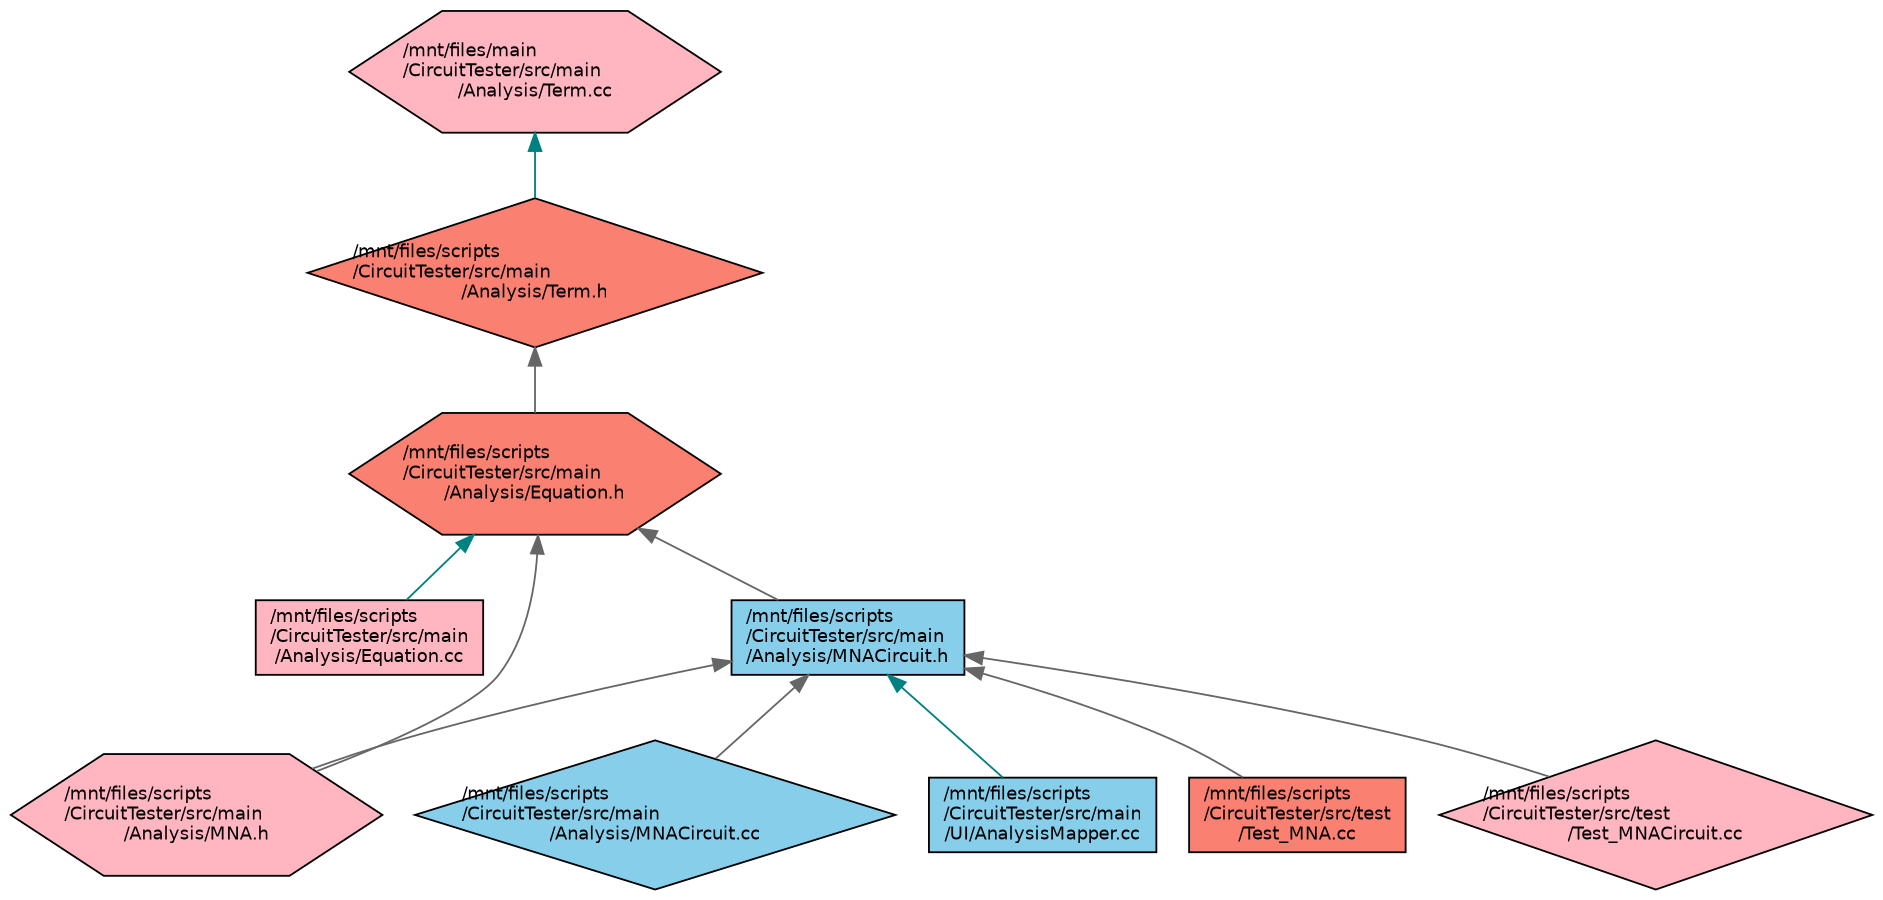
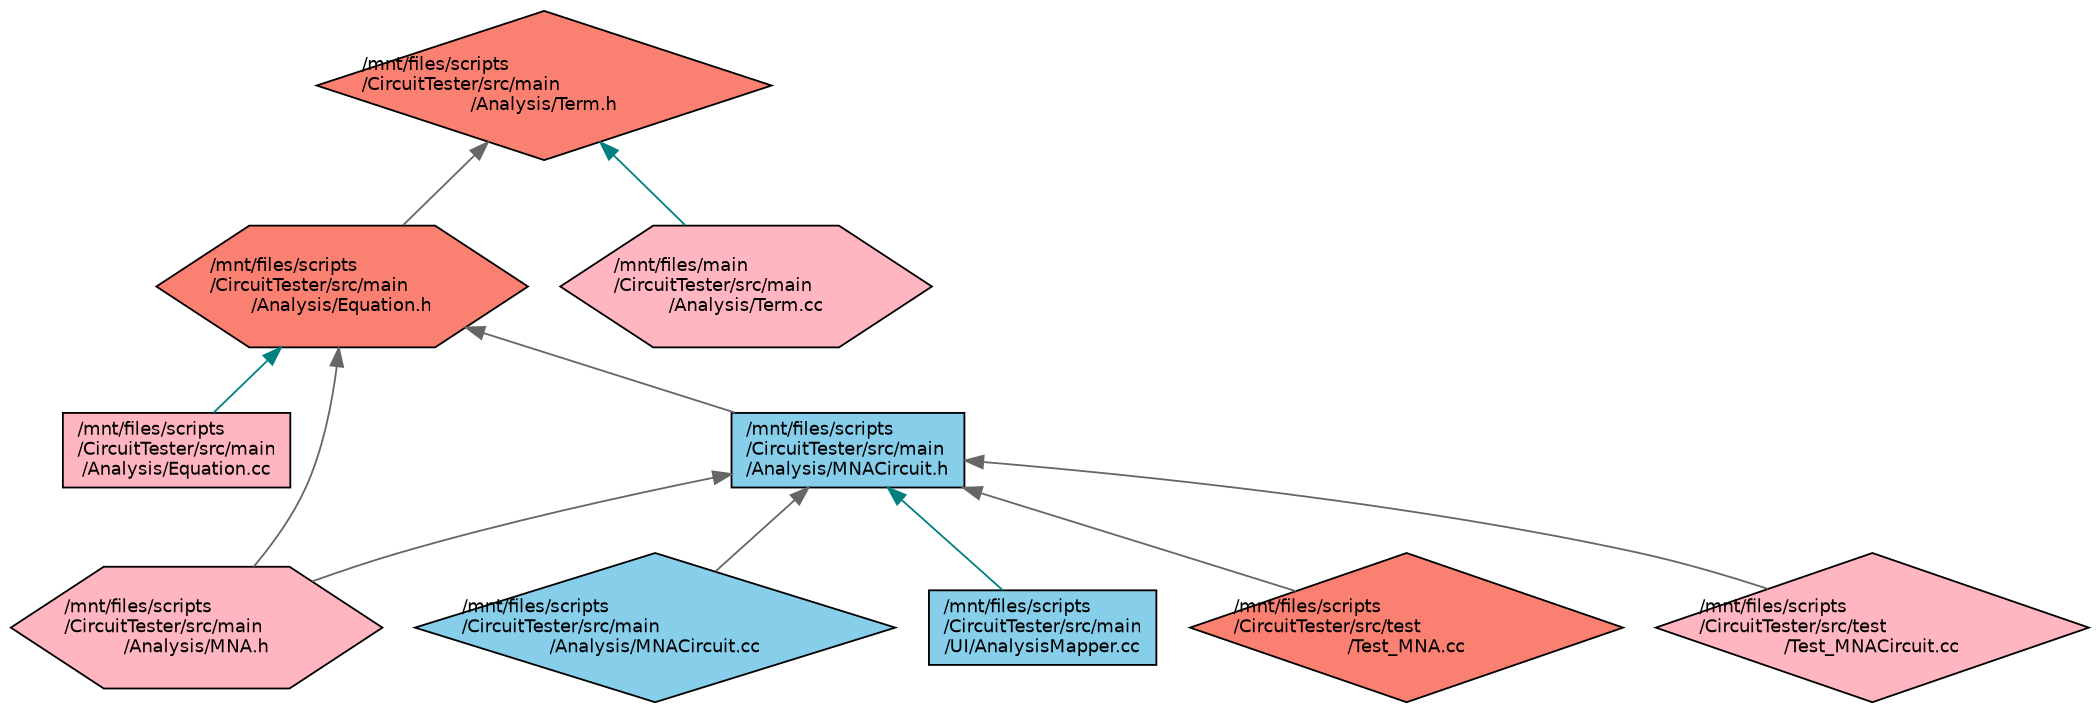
edge "/mnt/files/scripts /CircuitTester/src/main /Analysis/Term.h" -> "/mnt/files/main /CircuitTester/src/main /Analysis/Term.cc": reversed
node "/mnt/files/scripts /CircuitTester/src/test /Test_MNA.cc": shape box -> diamond
